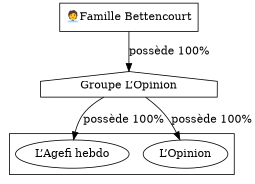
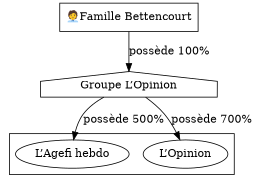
edge "Groupe L’Opinion" -> "L’Agefi hebdo": label "possède 100%" -> "possède 500%"
edge "Groupe L’Opinion" -> "L’Opinion": label "possède 100%" -> "possède 700%"
